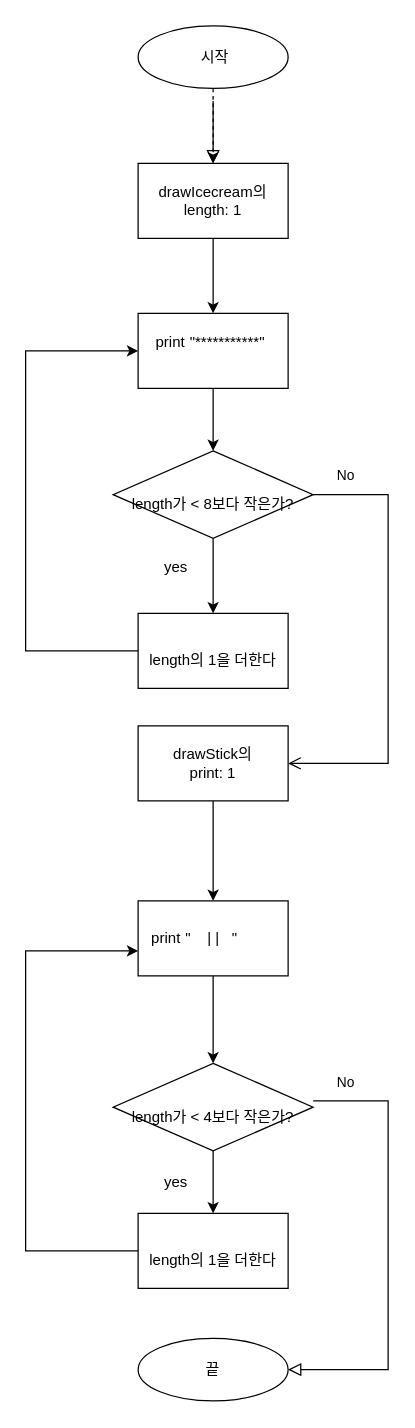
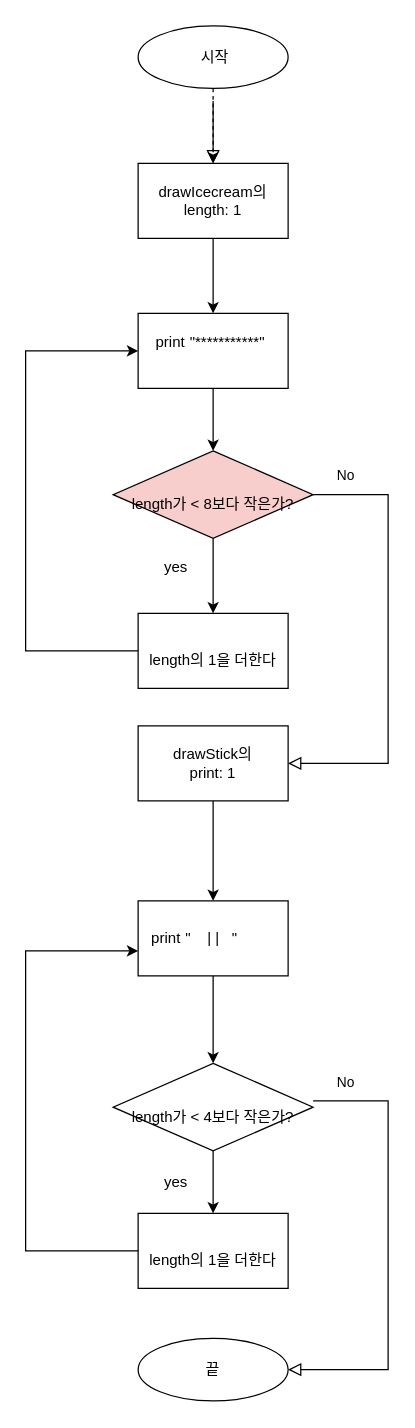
node "length가 < 8보다 작은가?": fillcolor #ffffff -> #f8cecc
edge "length가 < 8보다 작은가?" -> "drawStick의 print: 1": arrowhead open -> block
